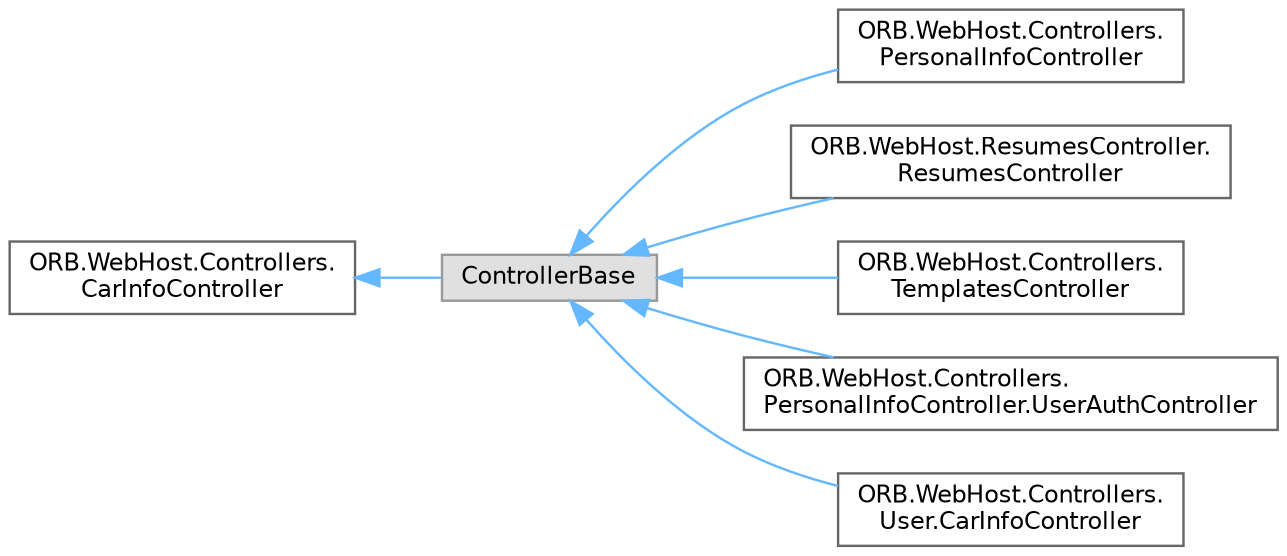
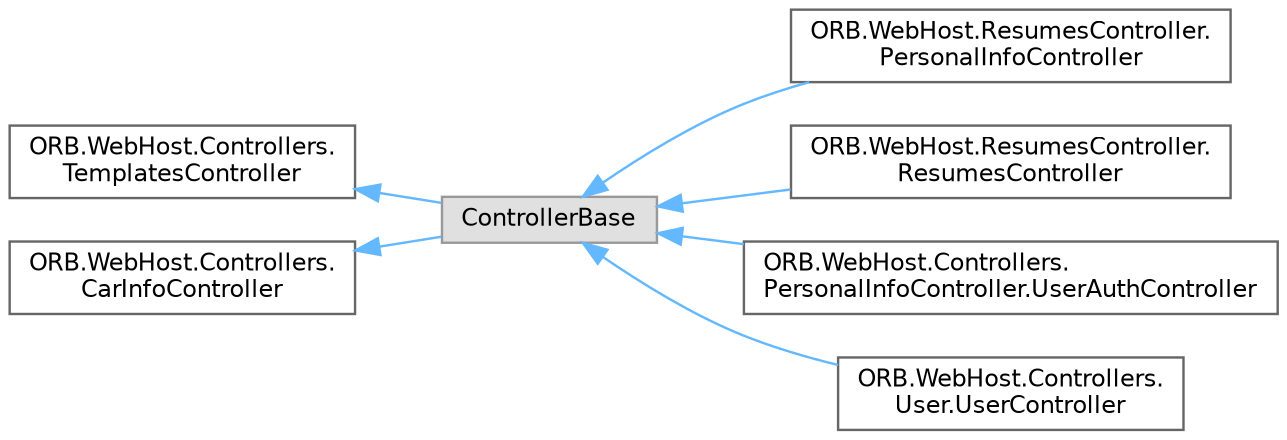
node "ORB.WebHost.Controllers. PersonalInfoController": label "ORB.WebHost.Controllers. PersonalInfoController" -> "ORB.WebHost.ResumesController. PersonalInfoController"
edge "ORB.WebHost.Controllers. TemplatesController" -> "ControllerBase": reversed
node "ORB.WebHost.Controllers. User.CarInfoController": label "ORB.WebHost.Controllers. User.CarInfoController" -> "ORB.WebHost.Controllers. User.UserController"
